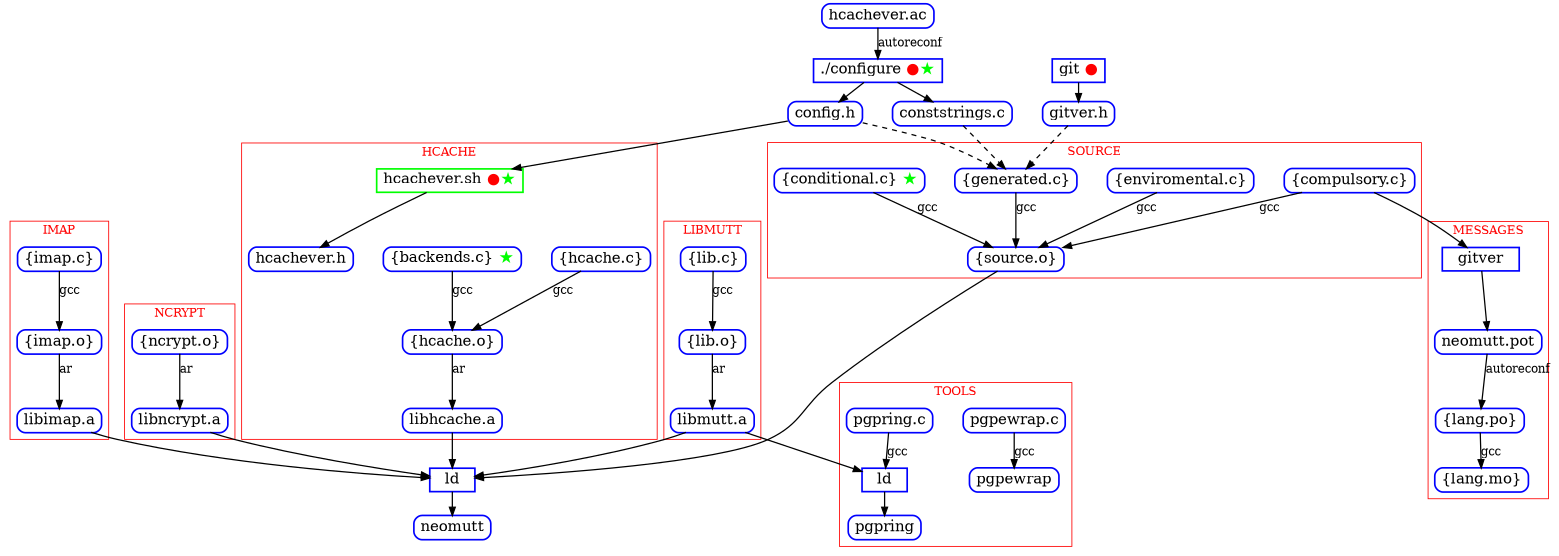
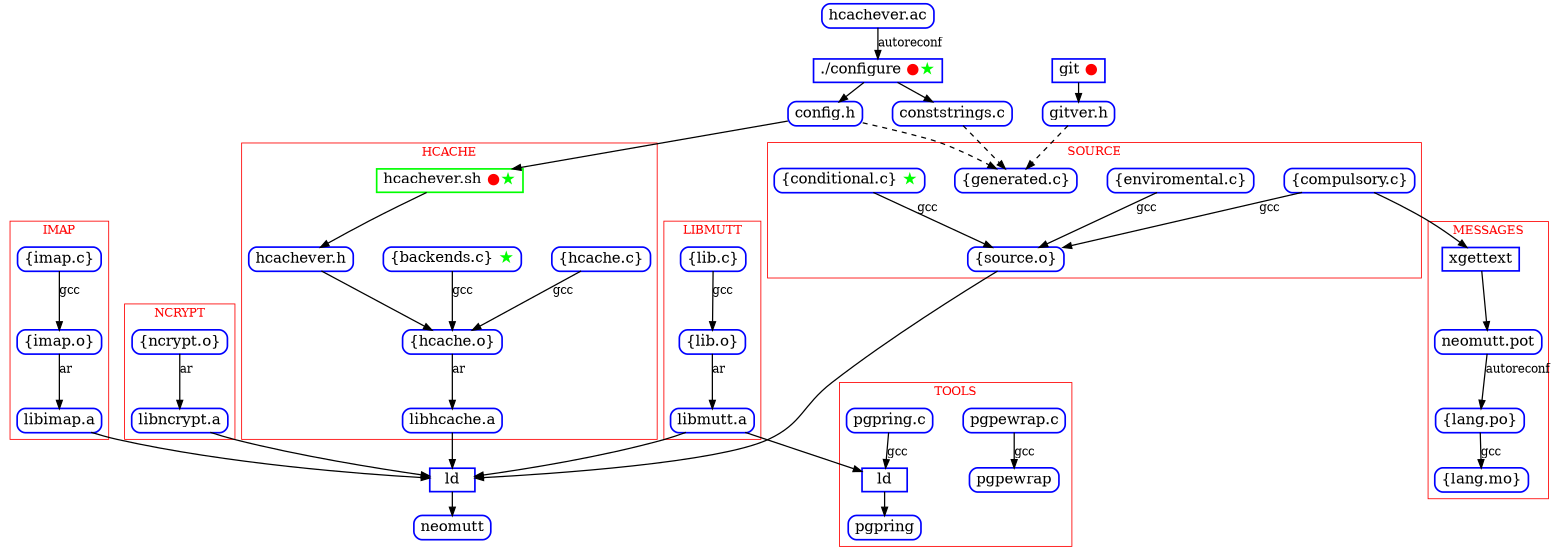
edge "{generated.c}" -> "{source.o}": removed, label "gcc"
node "gitver": label "gitver" -> "xgettext"
edge "hcachever.h" -> "{hcache.o}": added
